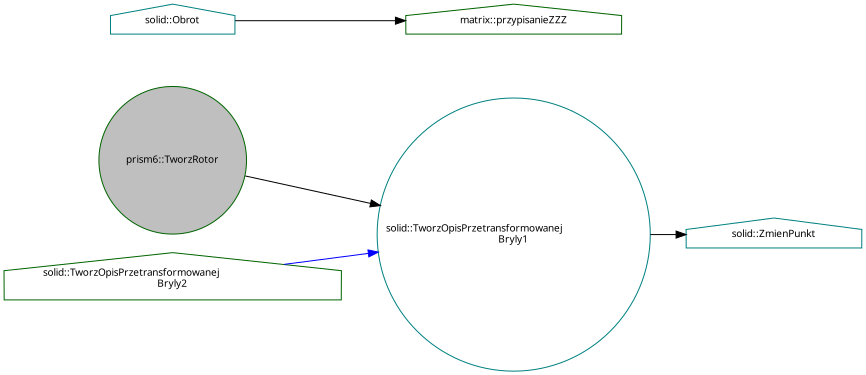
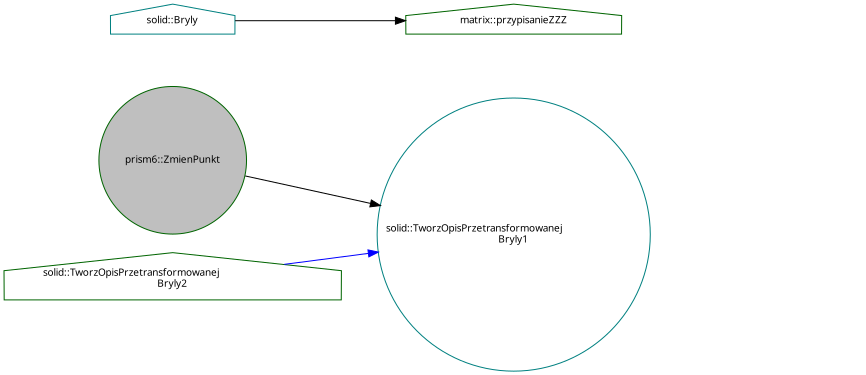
node "solid::Obrot": label "solid::Obrot" -> "solid::Bryly"
node "prism6::TworzRotor": label "prism6::TworzRotor" -> "prism6::ZmienPunkt"
node "solid::ZmienPunkt": removed
